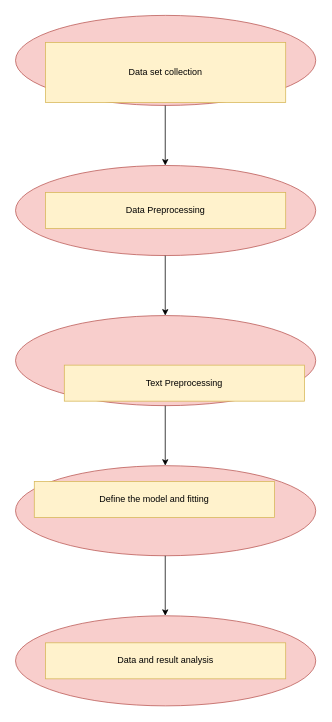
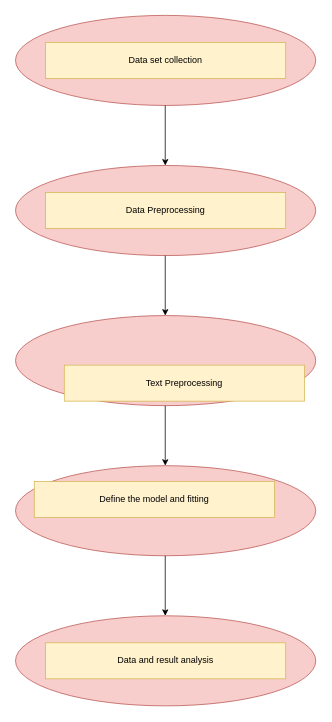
node "Data set collection": size 240x60 -> 240x36
